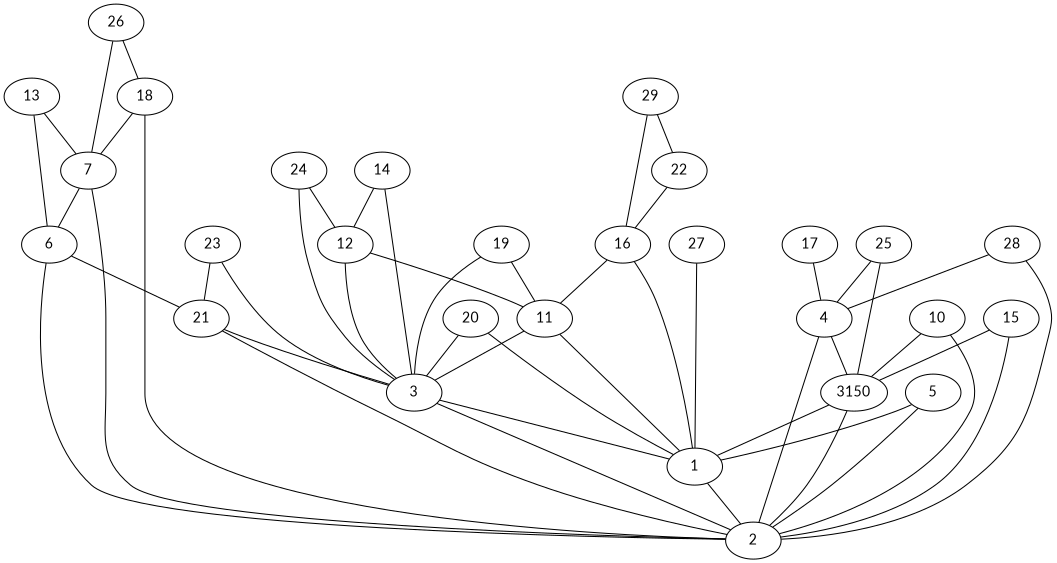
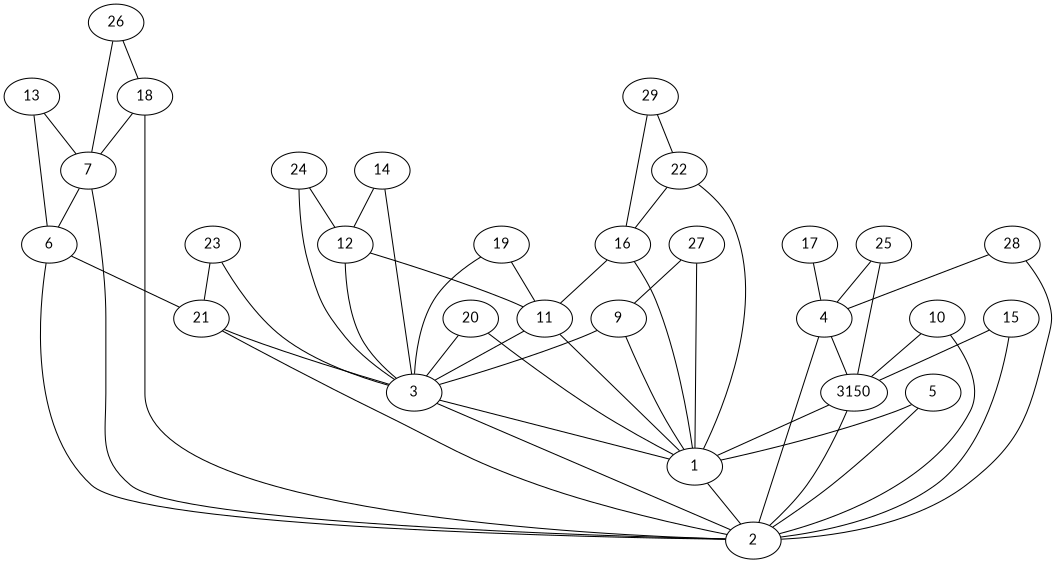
edge "22" -- "1": added
node "9": added
